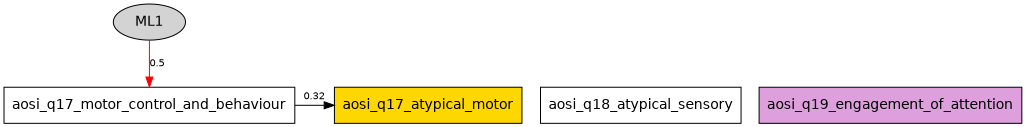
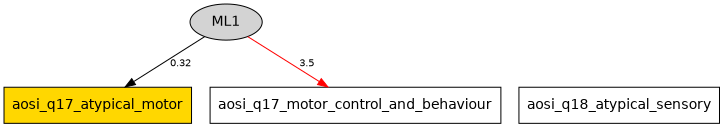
edge "ML1" -> "aosi_q17_motor_control_and_behaviour": label "0.5" -> "3.5"
edge "aosi_q17_motor_control_and_behaviour" -> "aosi_q17_atypical_motor": now "ML1" -> "aosi_q17_atypical_motor"
node "aosi_q19_engagement_of_attention": removed
